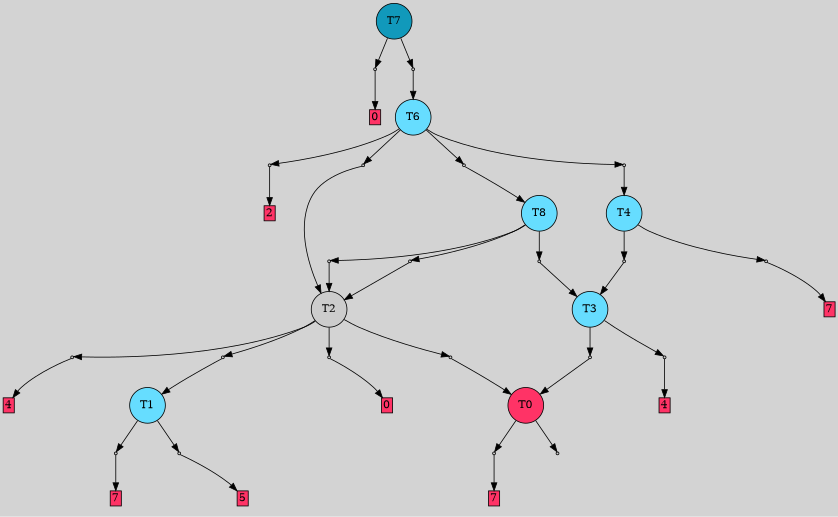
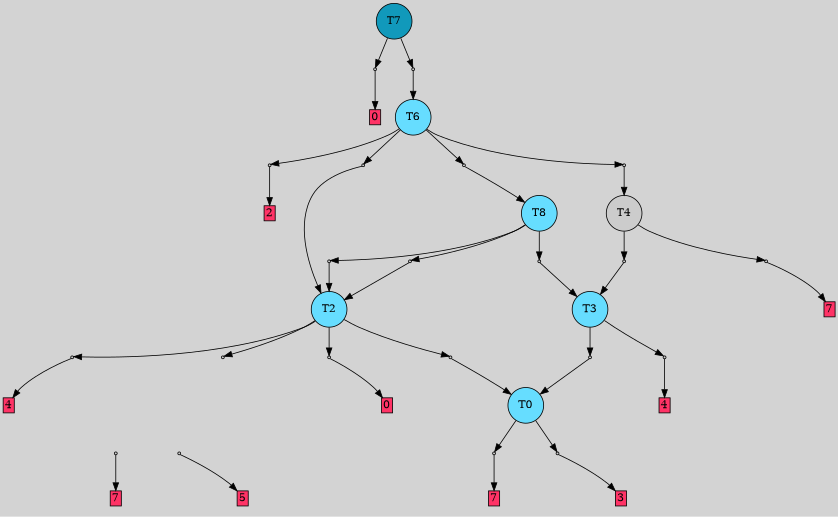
node "T4": fillcolor #66ddff -> #cccccc
node "T2": fillcolor #cccccc -> #66ddff
node "T1": removed
node "T0": fillcolor #ff3366 -> #66ddff
node "3": added
